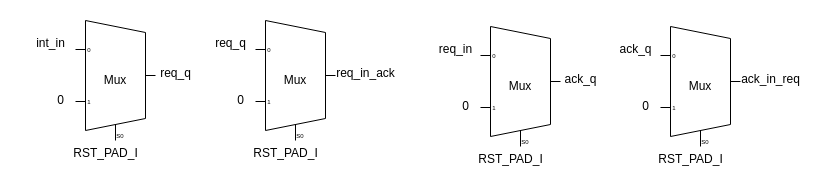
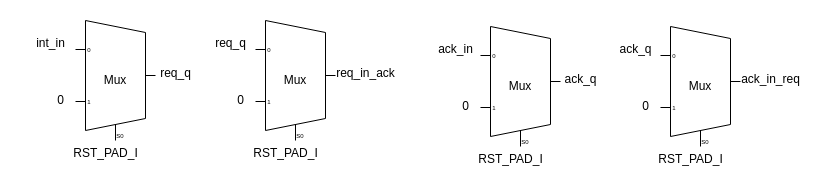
node "req_in": label "req_in" -> "ack_in"
